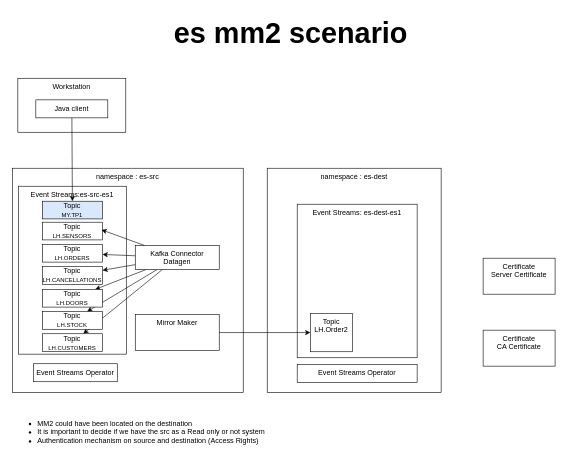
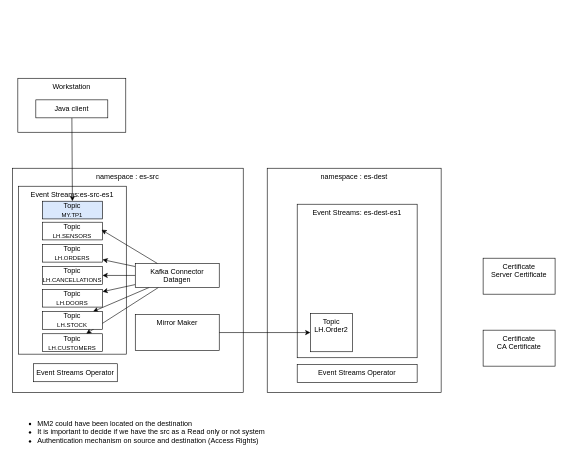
node "es mm2 scenario": removed
node "Kafka Connector Datagen": moved (177, 258) -> (177, 276)
